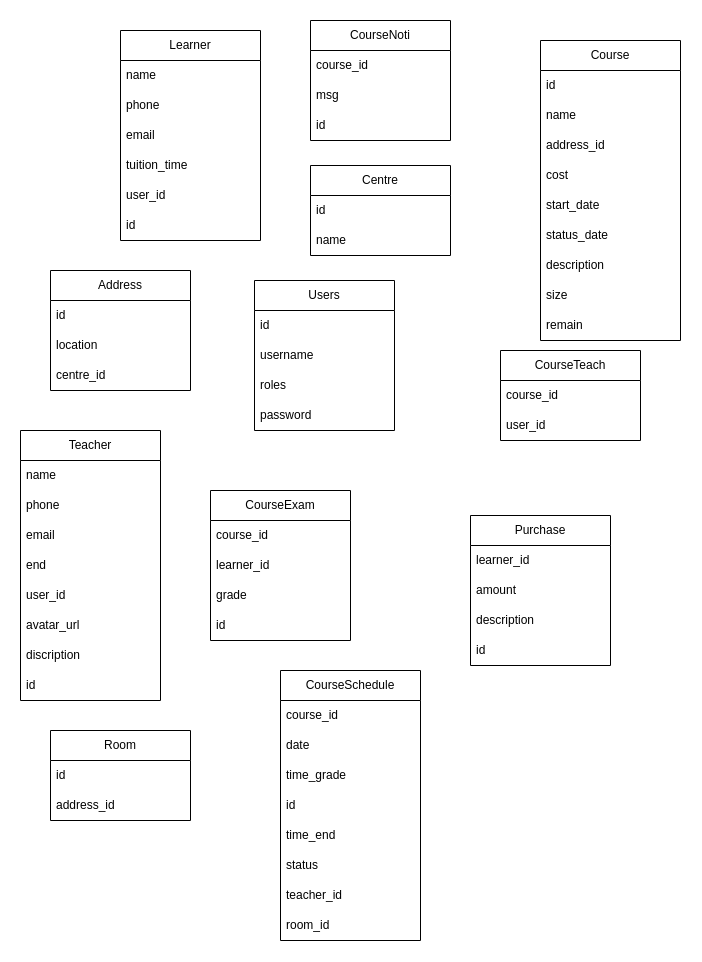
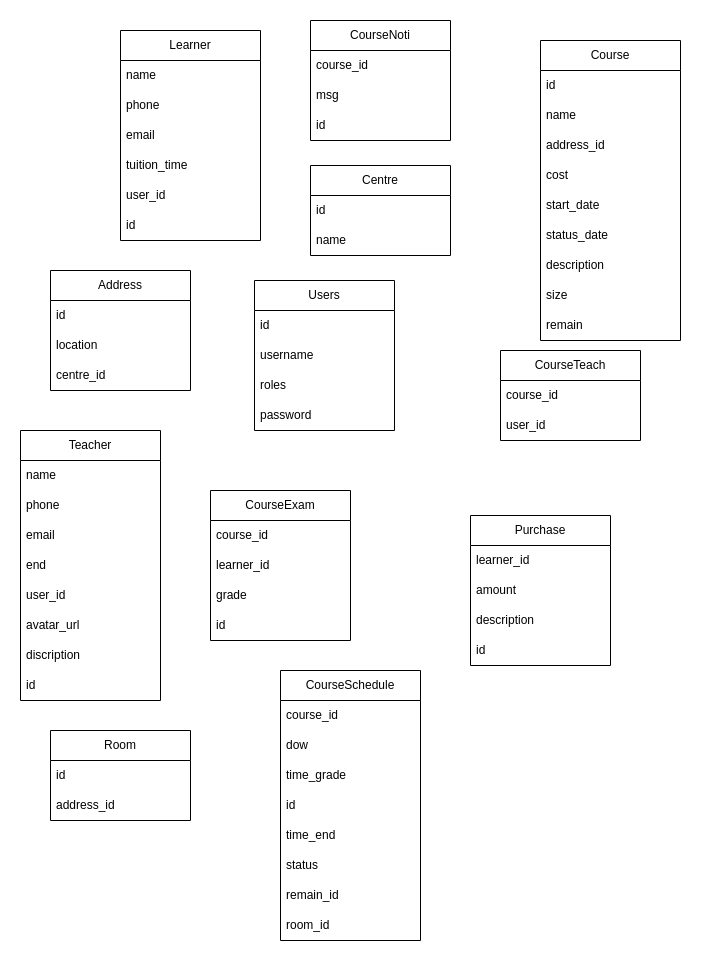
node "date": label "date" -> "dow"
node "teacher_id": label "teacher_id" -> "remain_id"
